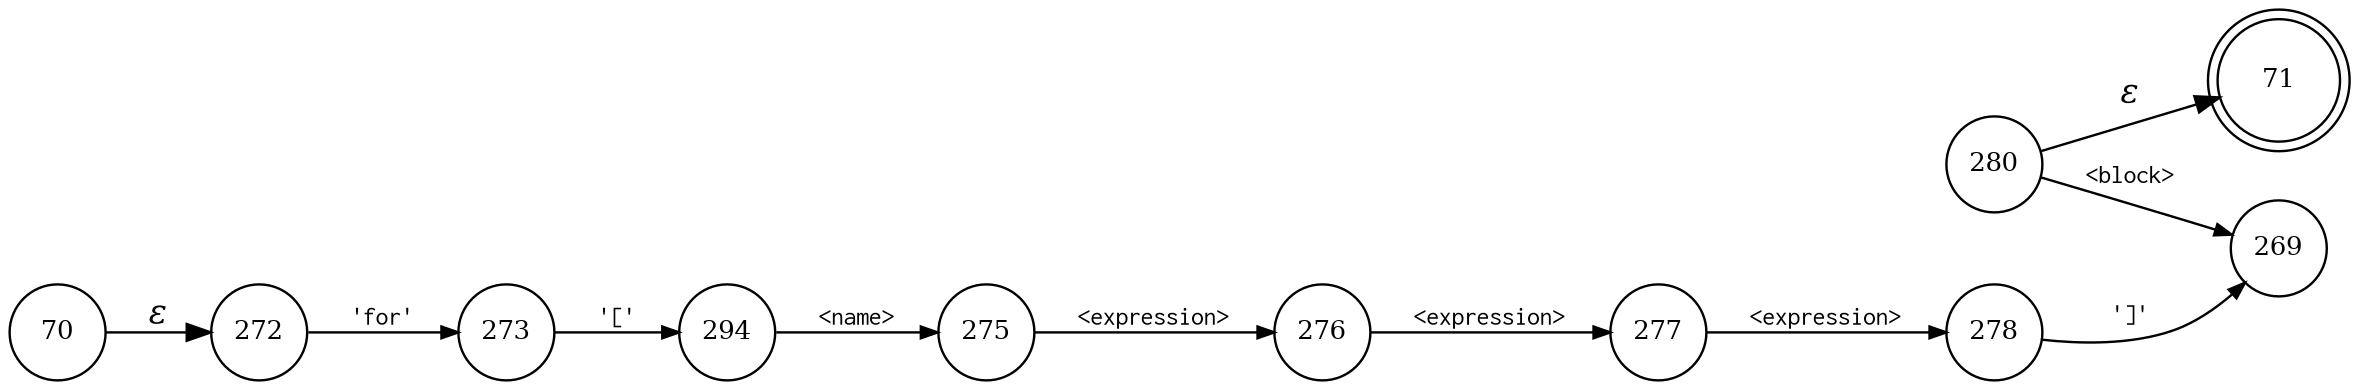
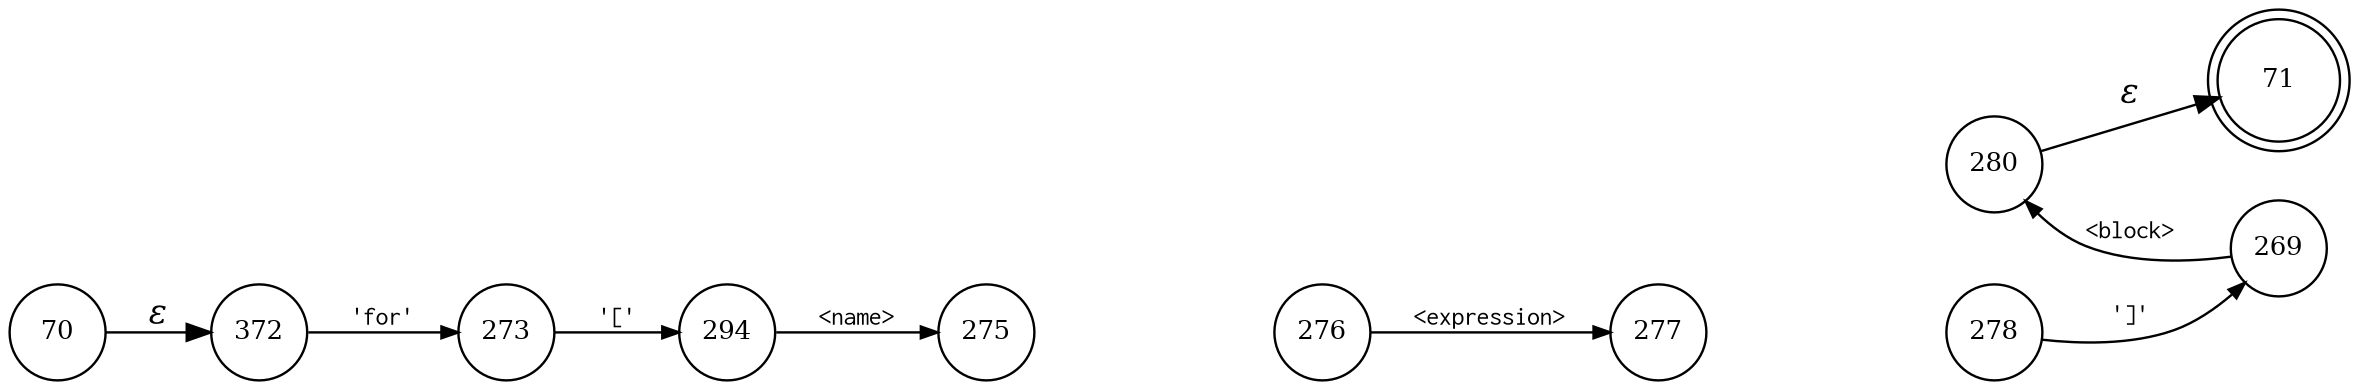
edge "280" -> "269": reversed
node "272": label "272" -> "372"
edge "275" -> "276": removed, label "<expression>"
edge "277" -> "278": removed, label "<expression>"
